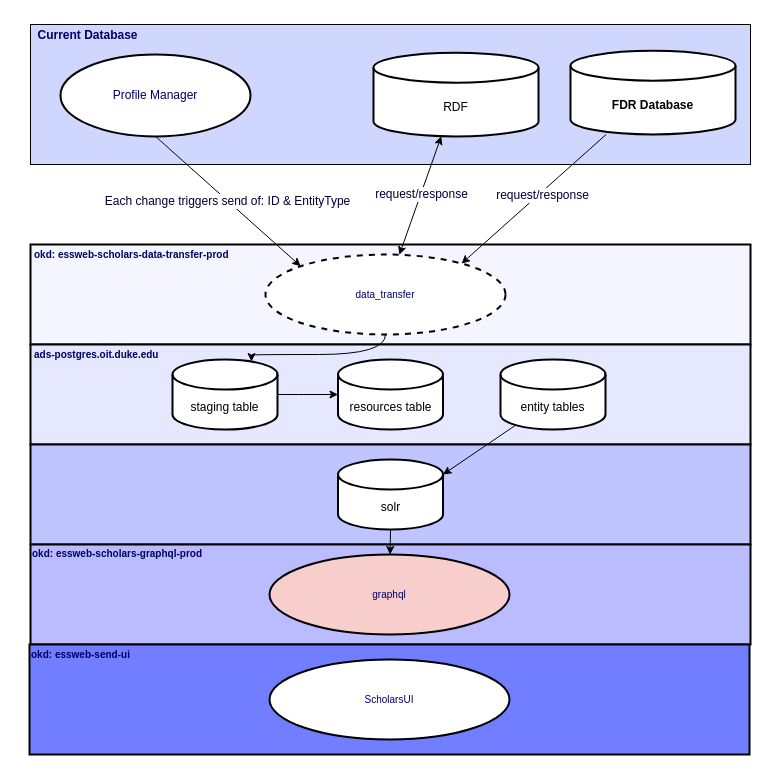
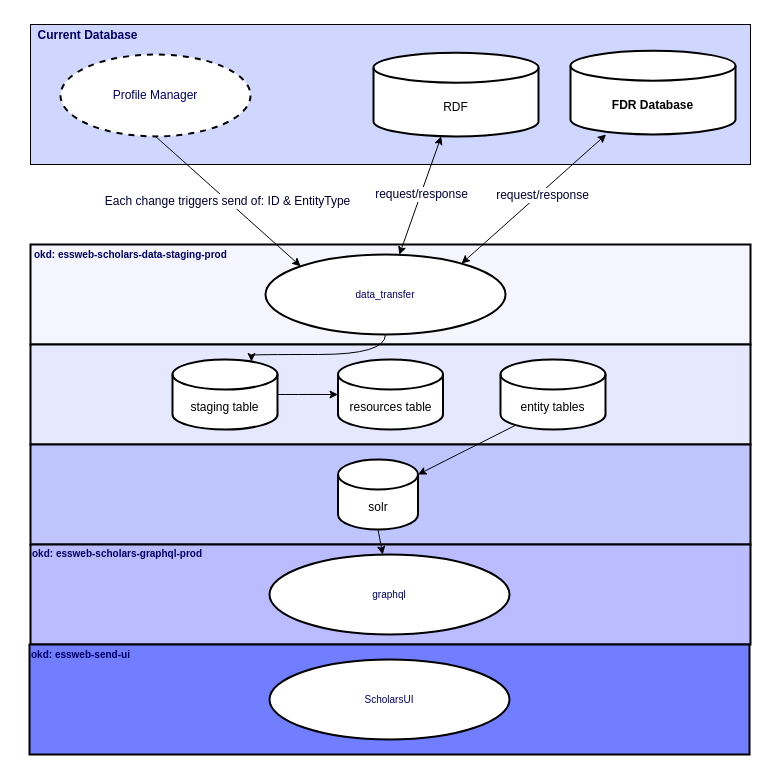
node "Profile Manager": style solid -> dashed
edge "FDR Database" -> "data_transfer": arrowhead none -> classic
node "okd: essweb-scholars-data-transfer-prod": label "okd: essweb-scholars-data-transfer-prod" -> "okd: essweb-scholars-data-staging-prod"
node "data_transfer": style dashed -> solid
node "ads-postgres.oit.duke.edu": removed
node "solr": size 105x70 -> 80x70
node "graphql": fillcolor #f8cecc -> #ffffff
